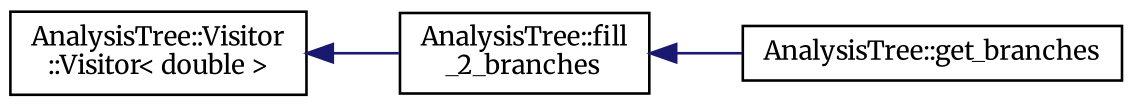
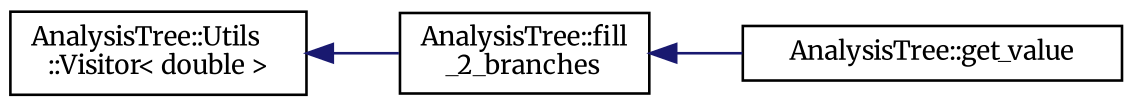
node "AnalysisTree::Visitor ::Visitor< double >": label "AnalysisTree::Visitor ::Visitor< double >" -> "AnalysisTree::Utils ::Visitor< double >"
node "AnalysisTree::get_branches": label "AnalysisTree::get_branches" -> "AnalysisTree::get_value"
